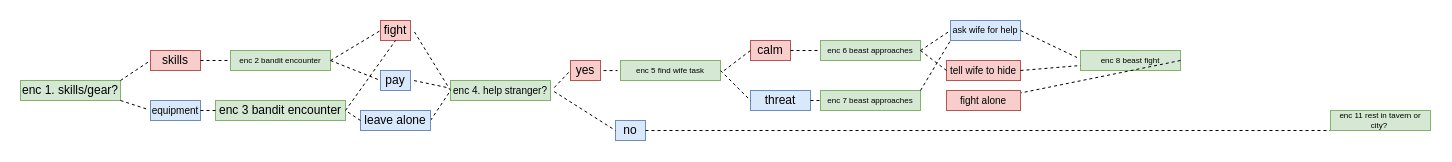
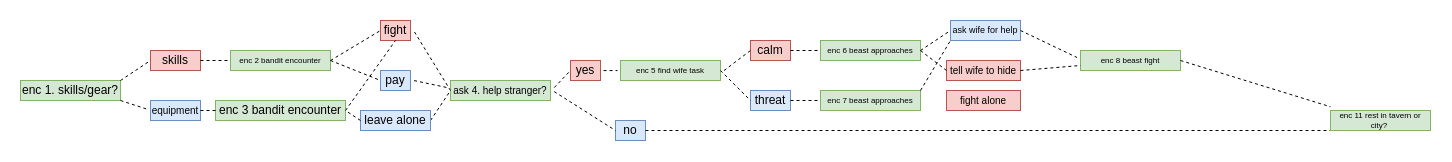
edge "enc 8 beast fight" -- "fight alone": now "enc 8 beast fight" -- "enc 11 rest in tavern or city?"
node "enc 4. help stranger?": label "enc 4. help stranger?" -> "ask 4. help stranger?"
node "threat": size 60x20 -> 40x20
